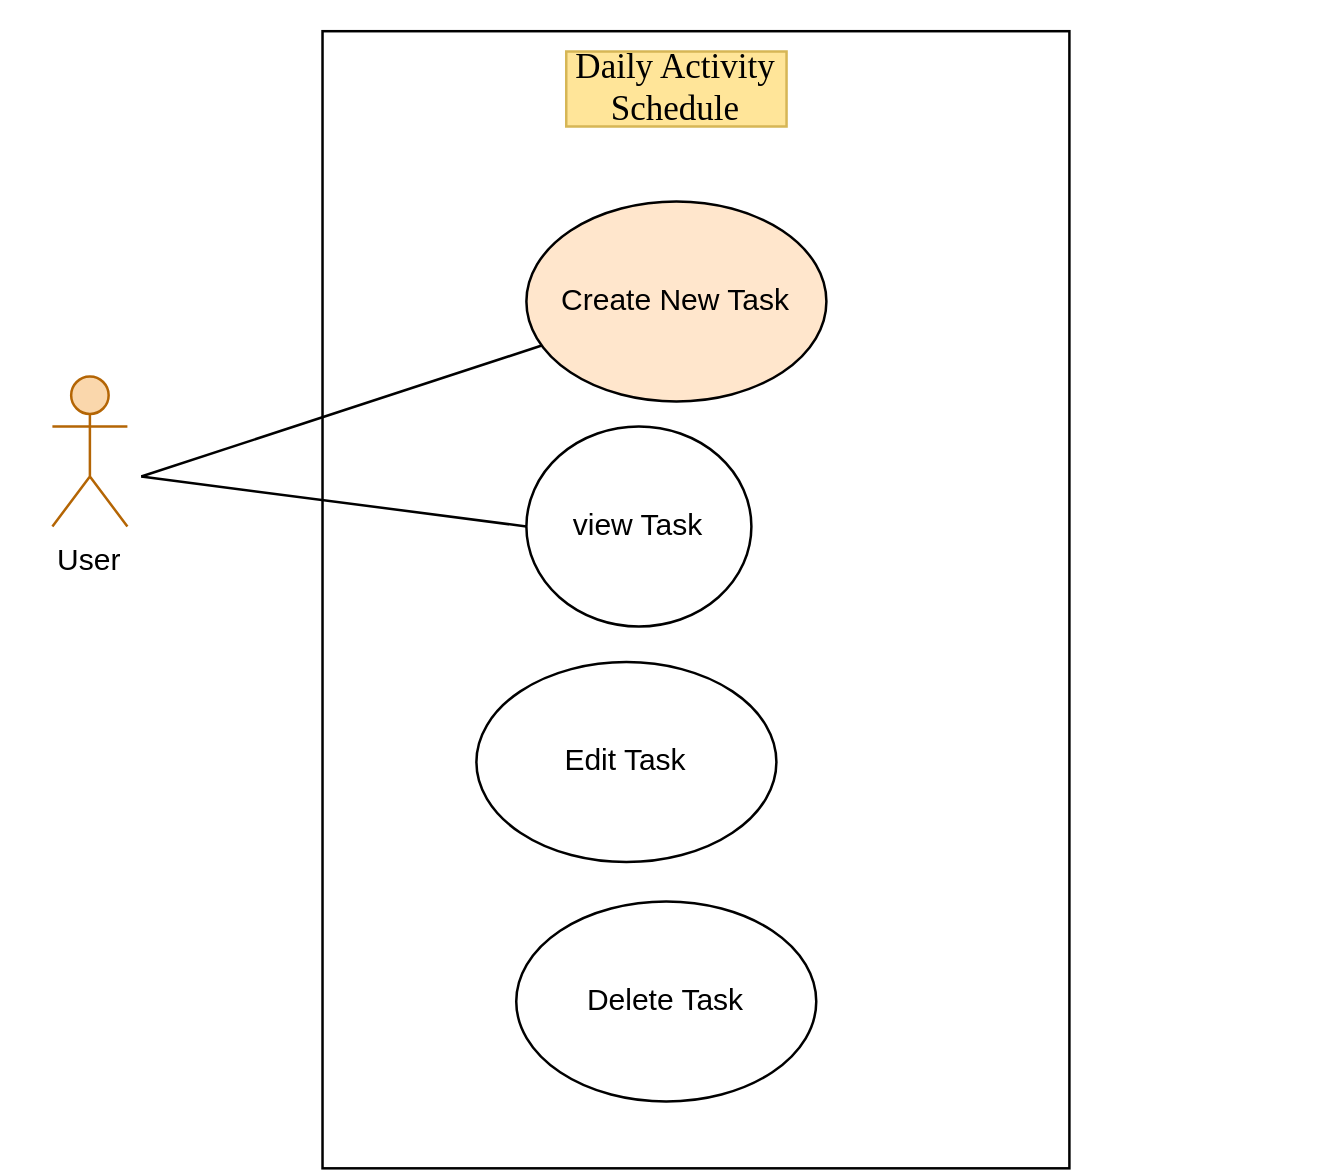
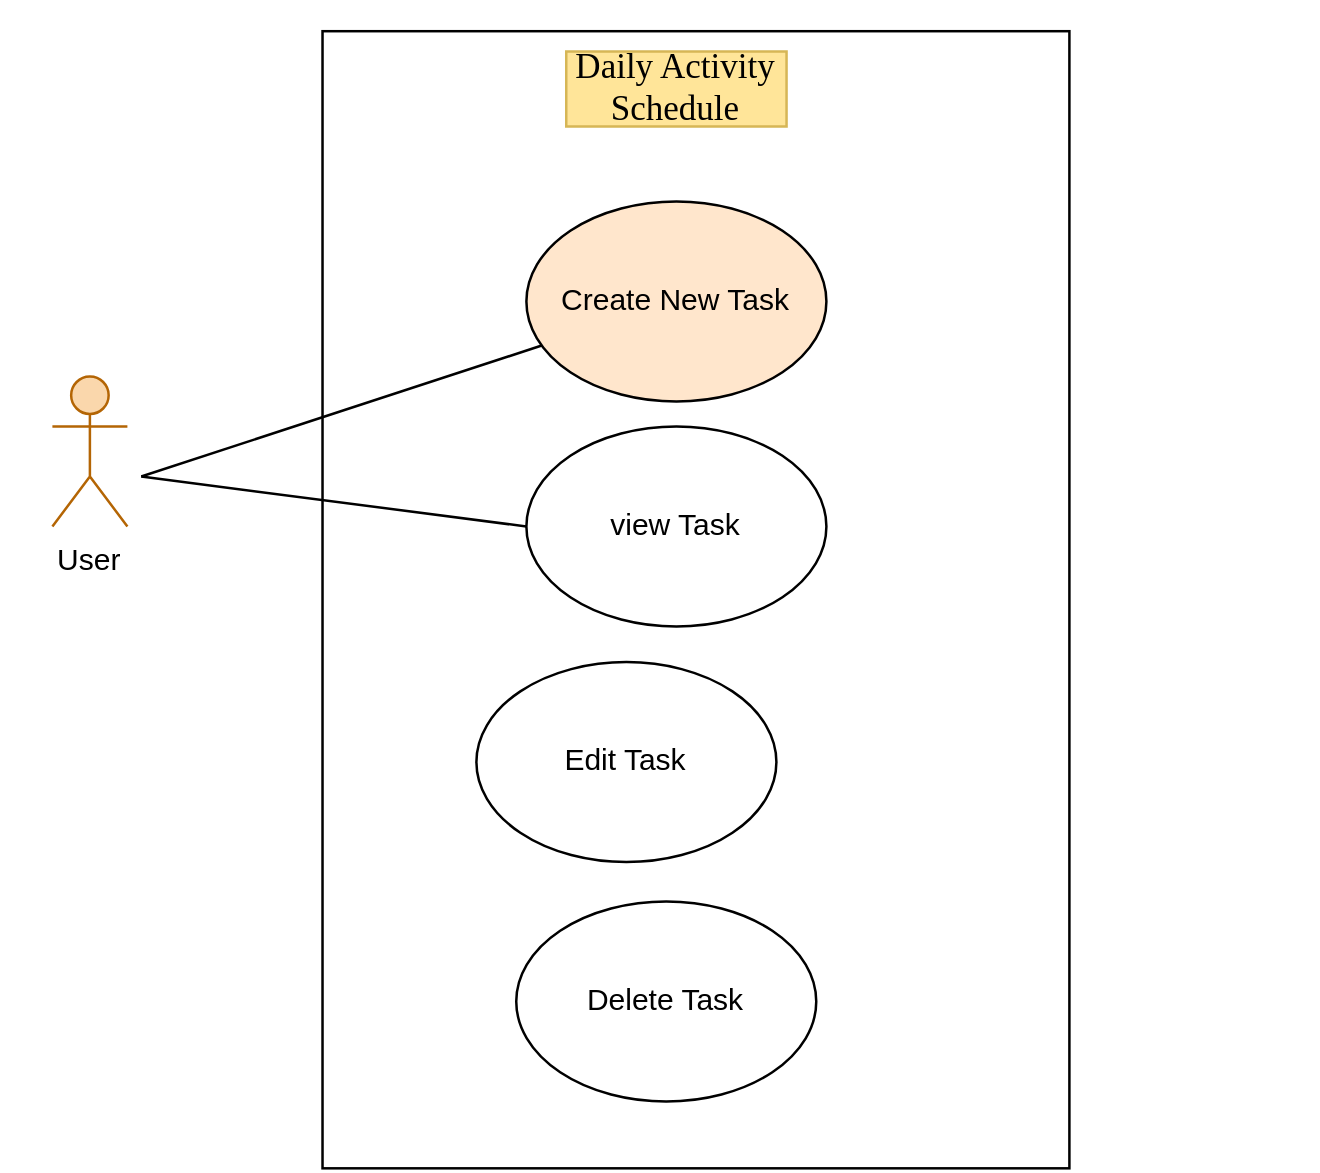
node "view Task": size 225x200 -> 300x200
